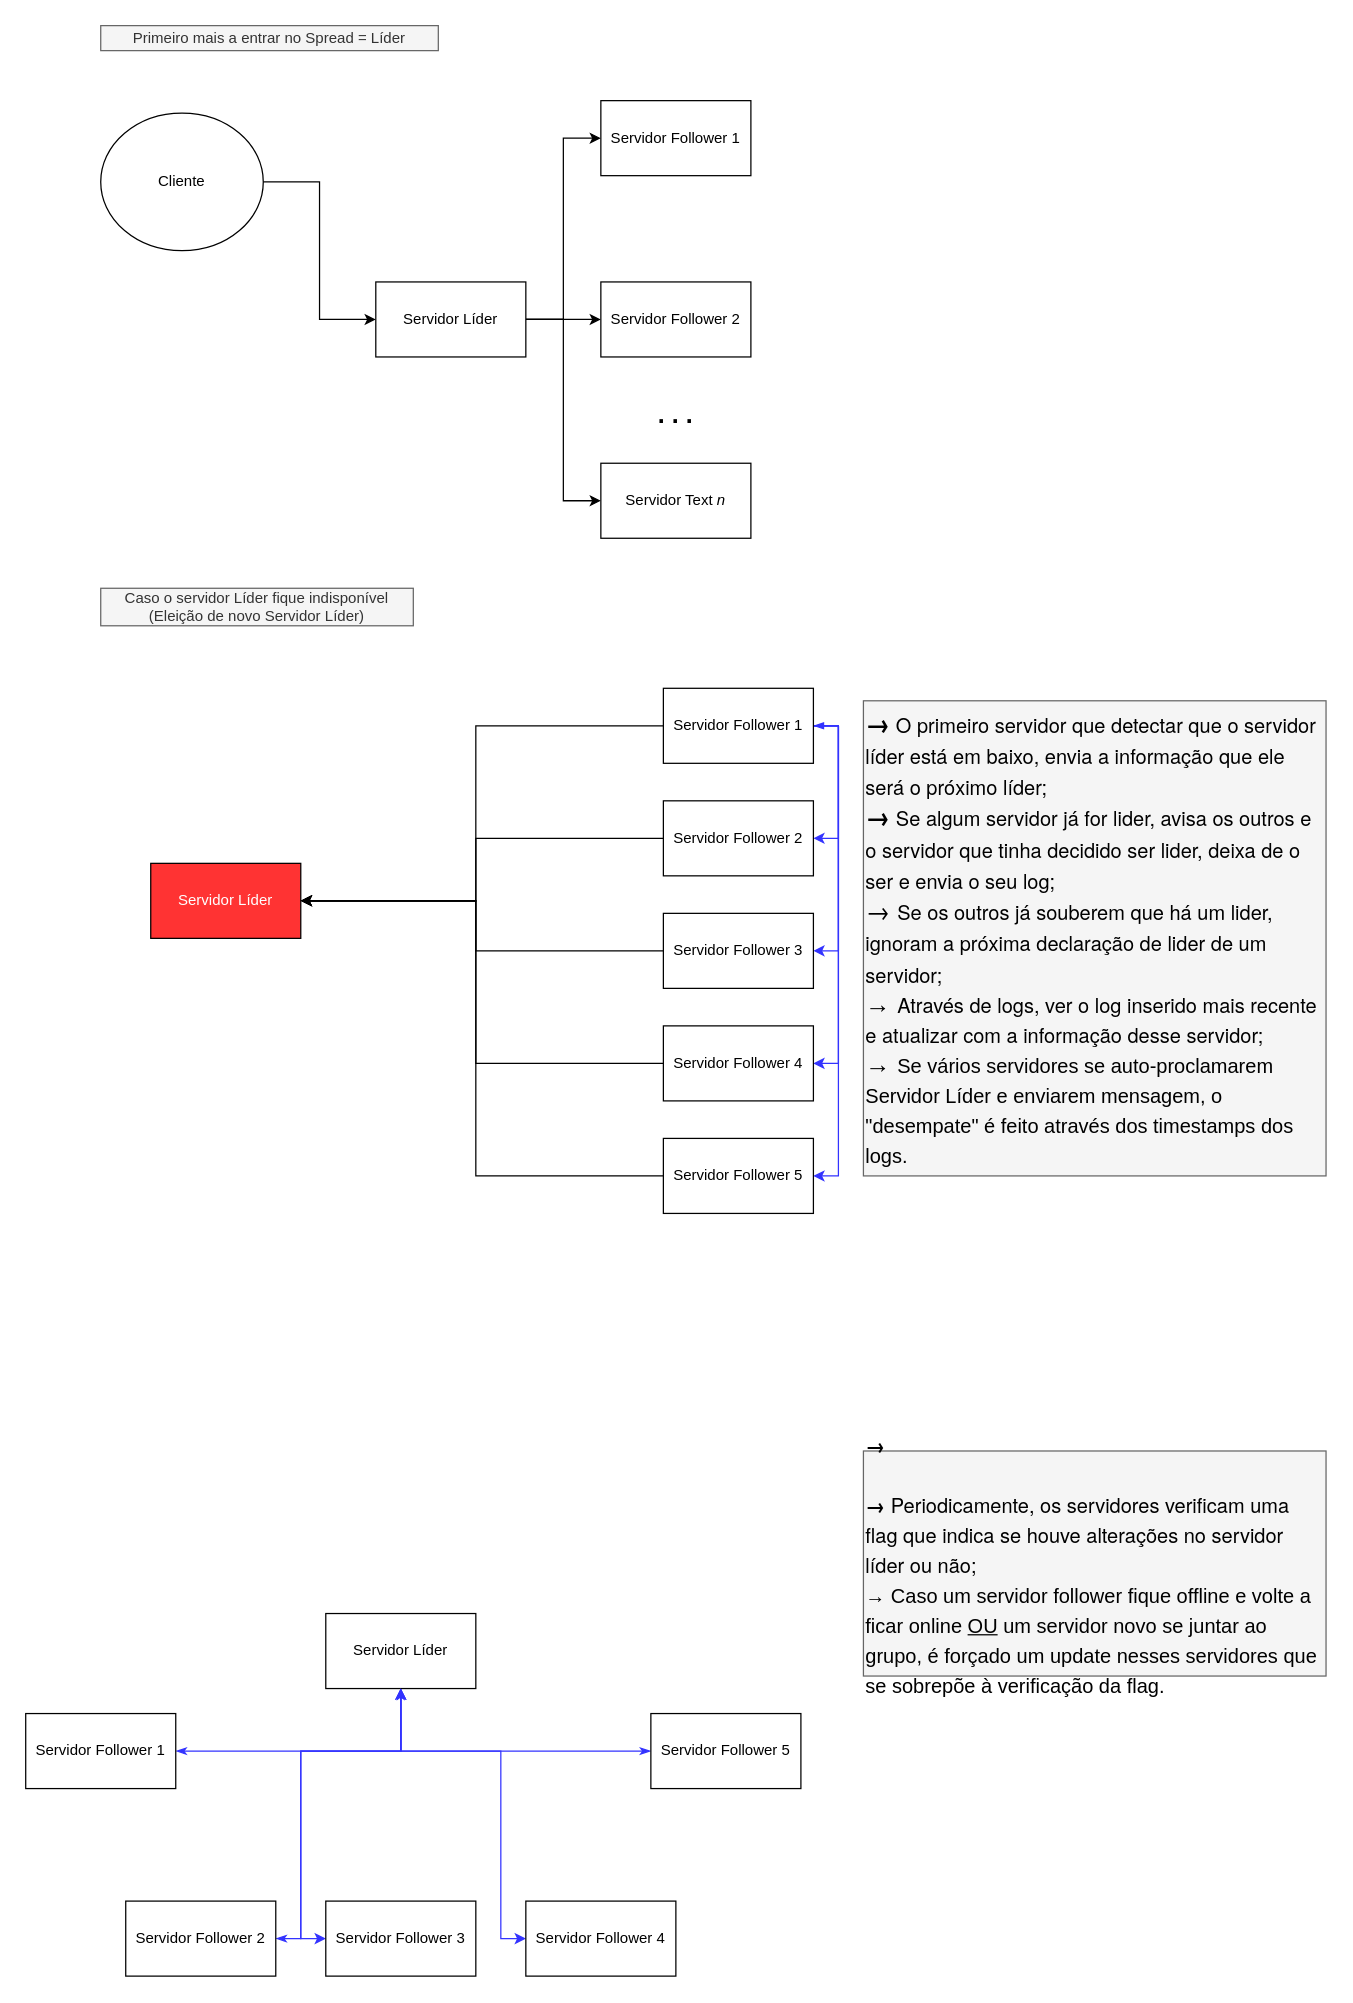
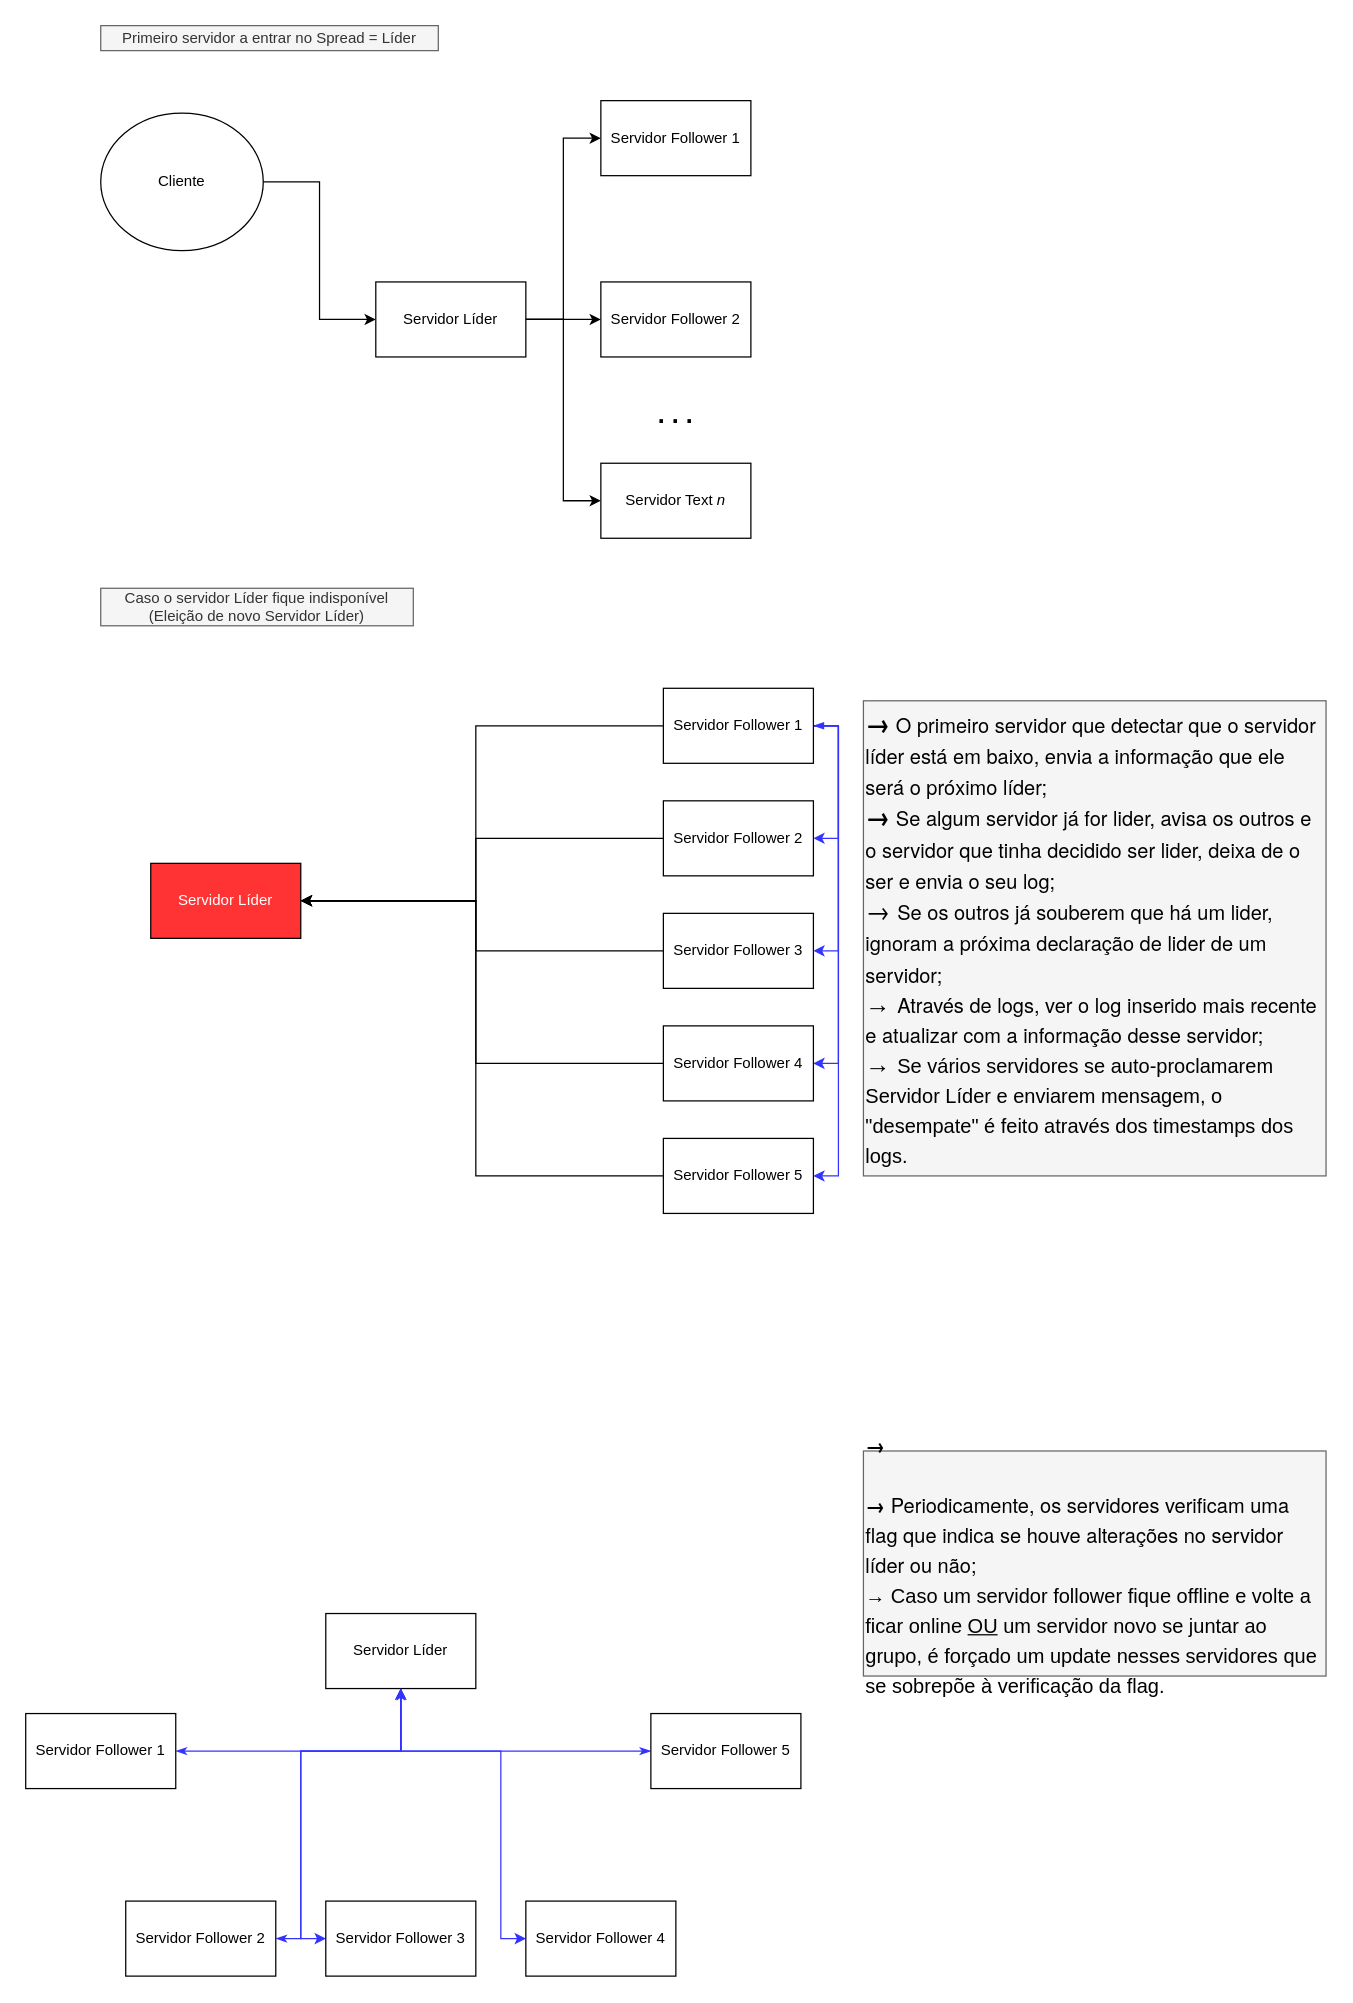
node "Primeiro mais a entrar no Spread = Líder": label "Primeiro mais a entrar no Spread = Líder" -> "Primeiro servidor a entrar no Spread = Líder"
